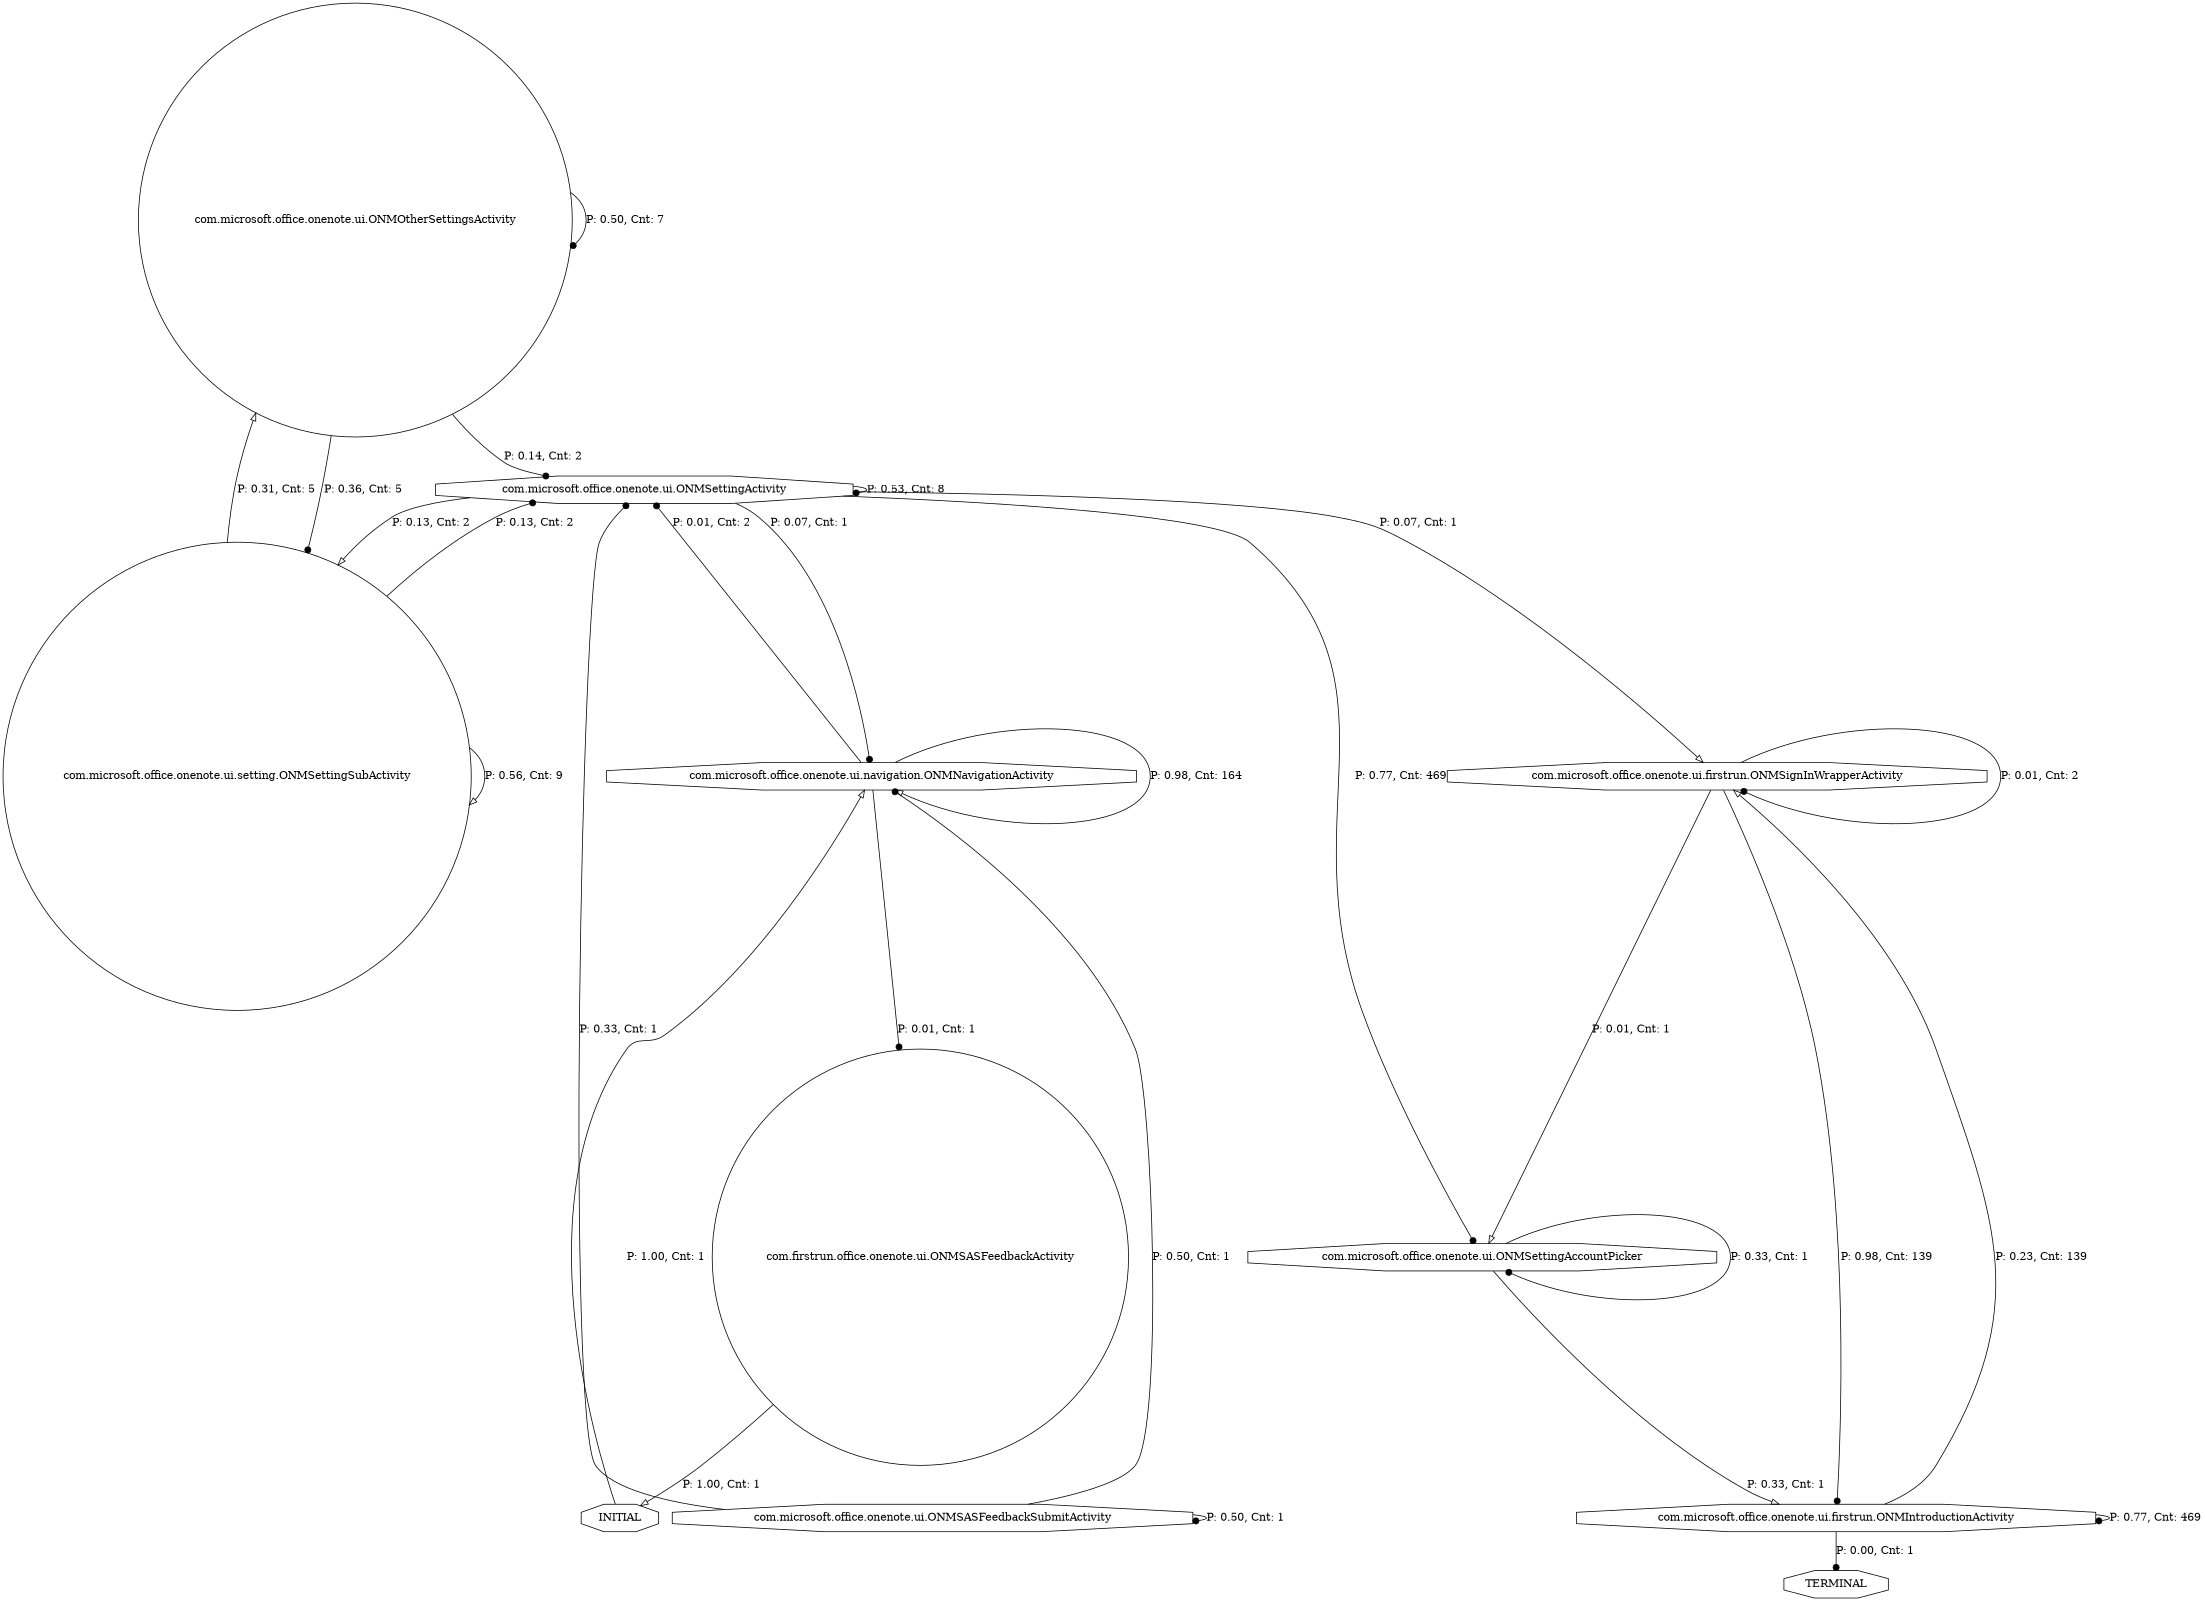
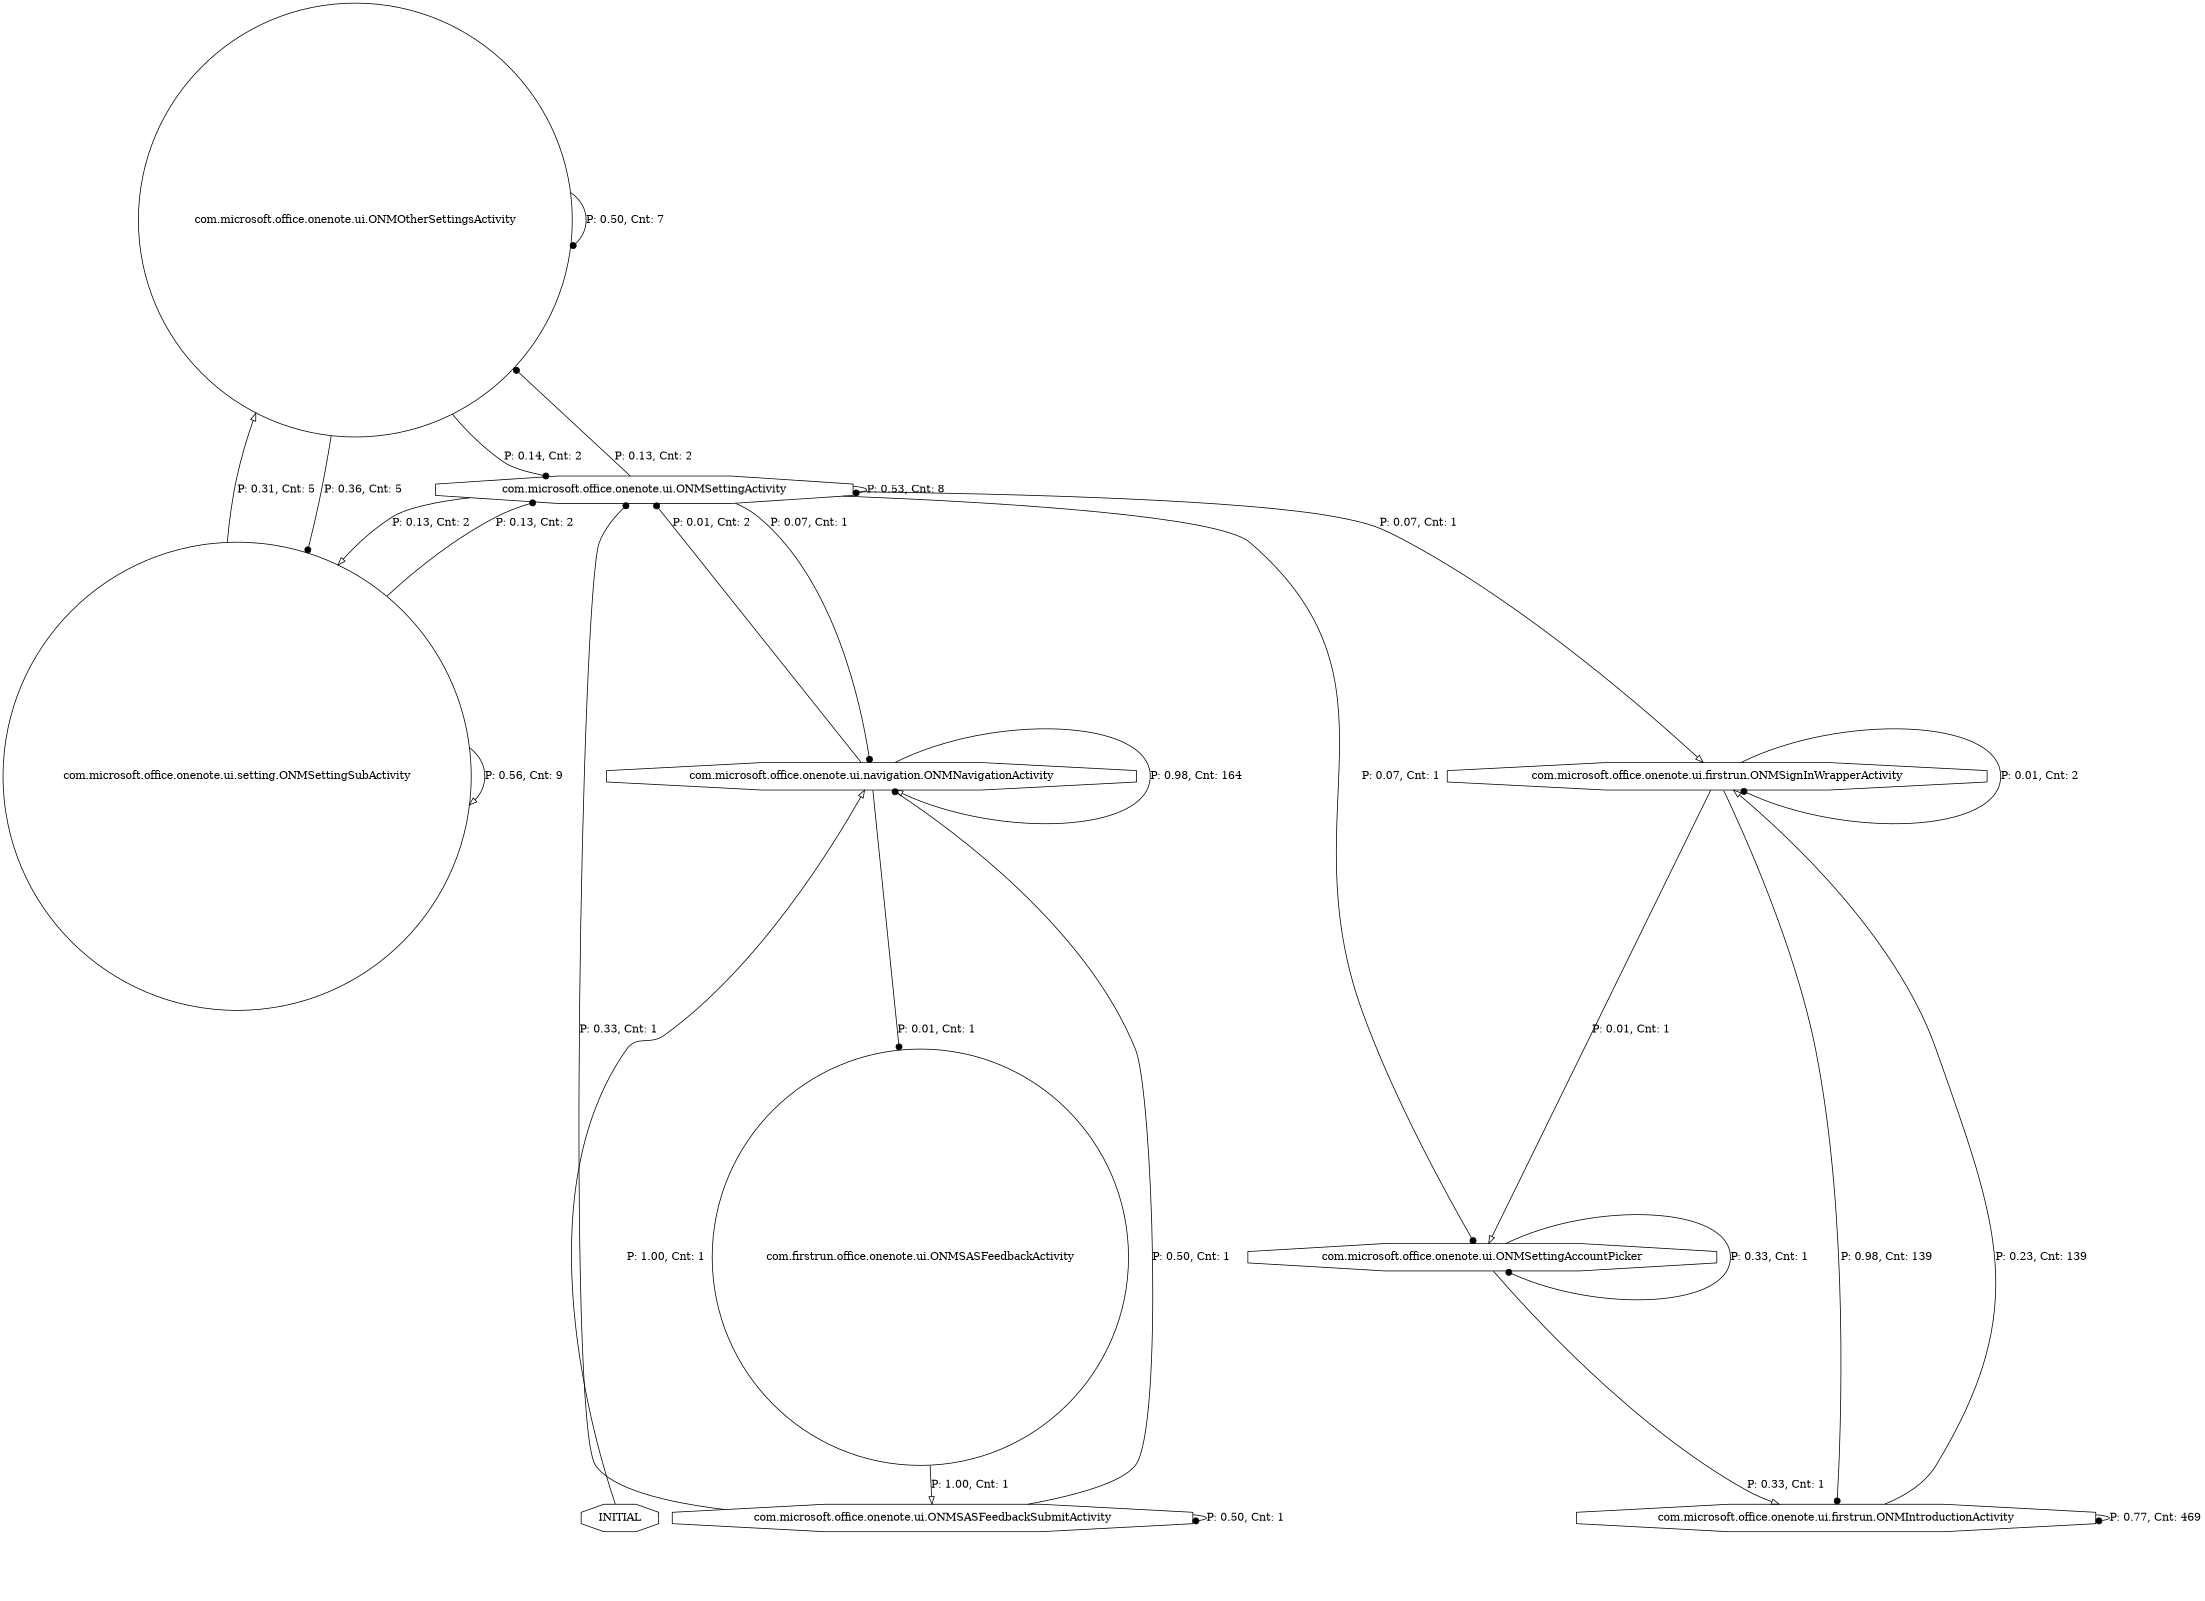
edge "com.microsoft.office.onenote.ui.ONMSettingActivity" -> "com.microsoft.office.onenote.ui.ONMOtherSettingsActivity": added, label "P: 0.13, Cnt: 2"
edge "com.microsoft.office.onenote.ui.ONMSettingActivity" -> "com.microsoft.office.onenote.ui.ONMSettingAccountPicker": label "P: 0.77, Cnt: 469" -> "P: 0.07, Cnt: 1"
edge "com.firstrun.office.onenote.ui.ONMSASFeedbackActivity" -> "INITIAL": now "com.firstrun.office.onenote.ui.ONMSASFeedbackActivity" -> "com.microsoft.office.onenote.ui.ONMSASFeedbackSubmitActivity"
node "TERMINAL": removed
